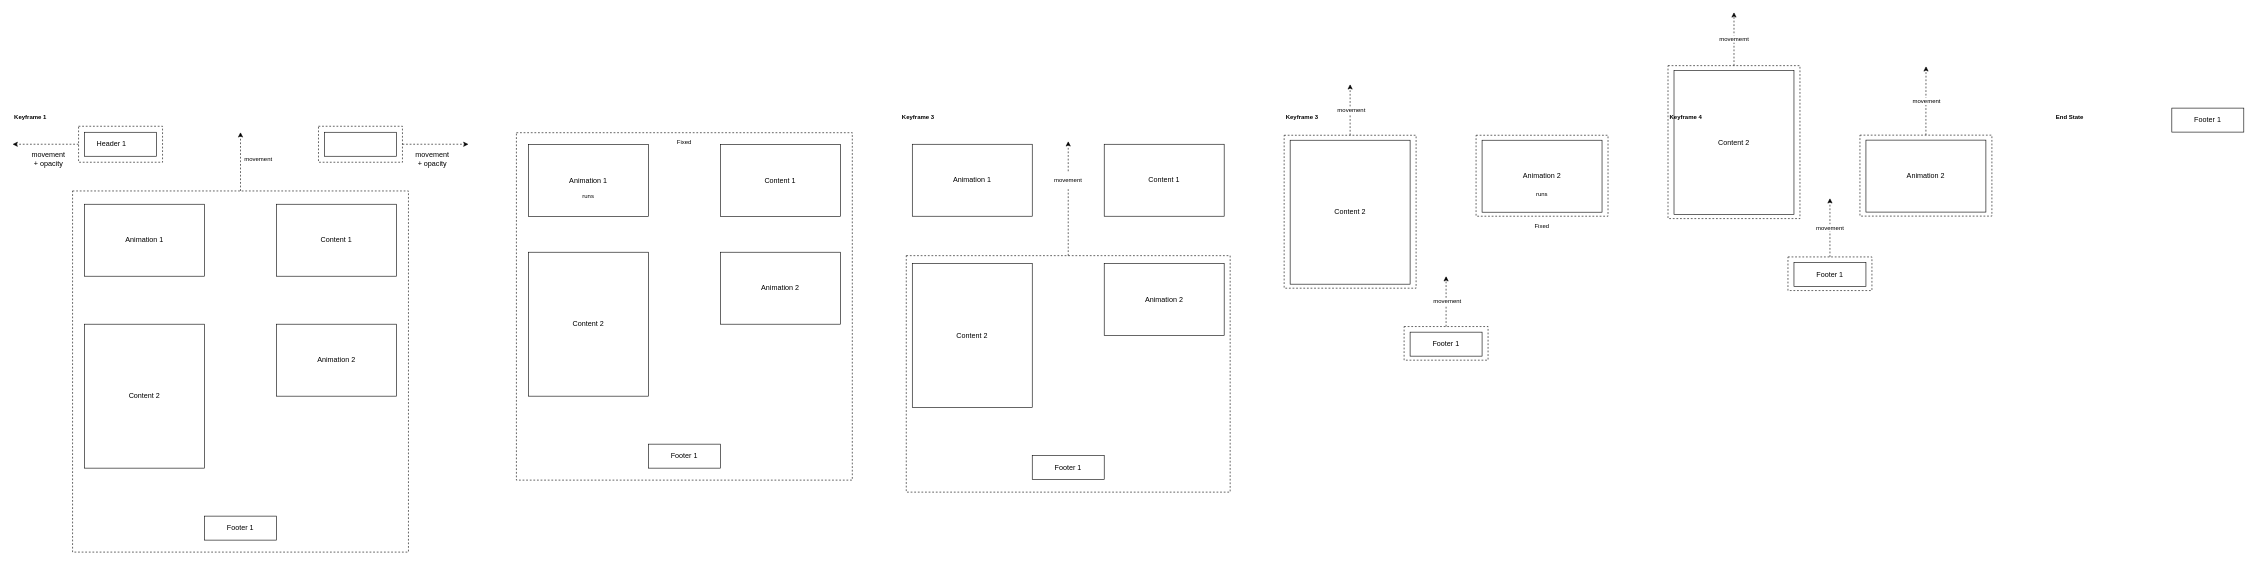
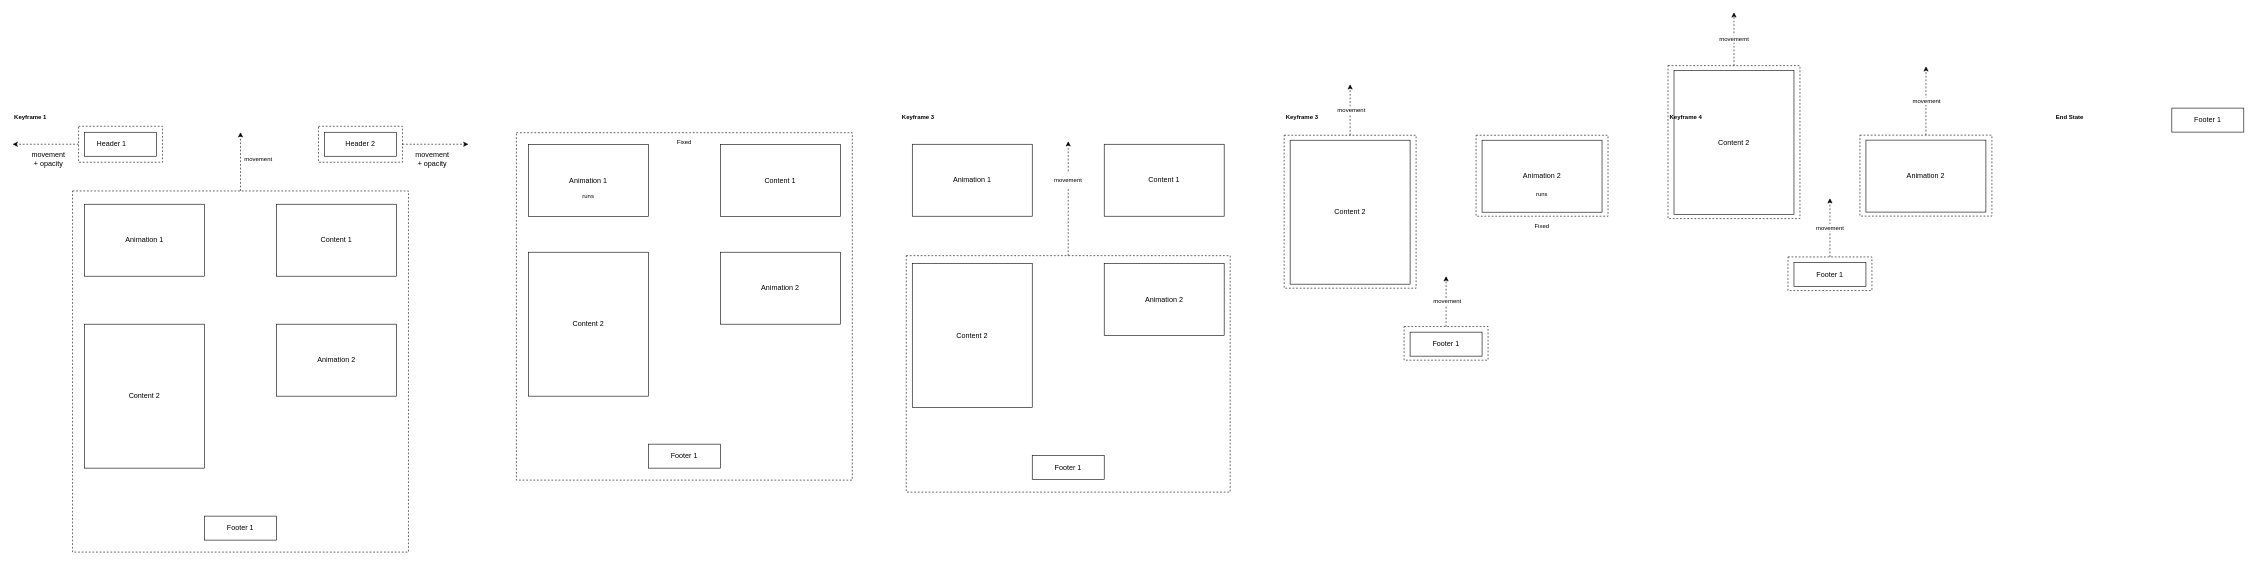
node "Header 2": added
